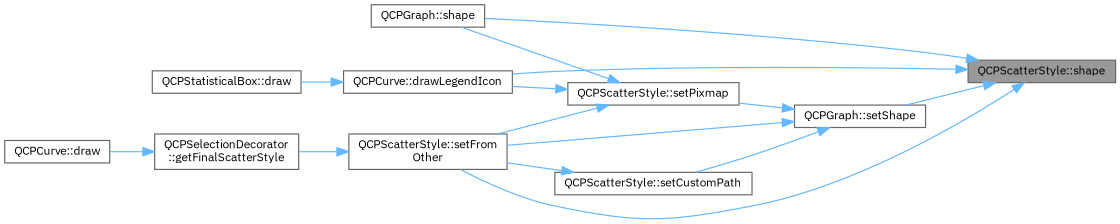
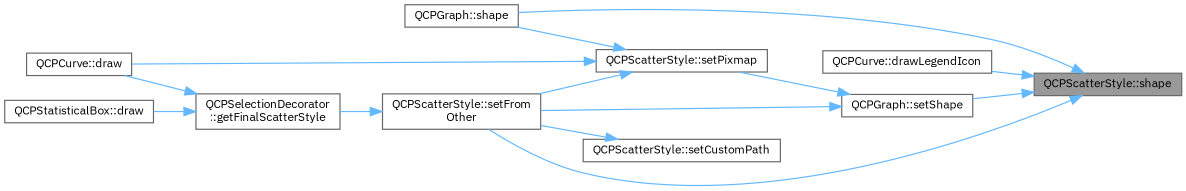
edge "QCPStatisticalBox::draw" -> "QCPCurve::drawLegendIcon": now "QCPStatisticalBox::draw" -> "QCPSelectionDecorator ::getFinalScatterStyle"
edge "QCPCurve::drawLegendIcon" -> "QCPScatterStyle::setPixmap": now "QCPCurve::draw" -> "QCPScatterStyle::setPixmap"
edge "QCPScatterStyle::setCustomPath" -> "QCPGraph::setShape": removed
